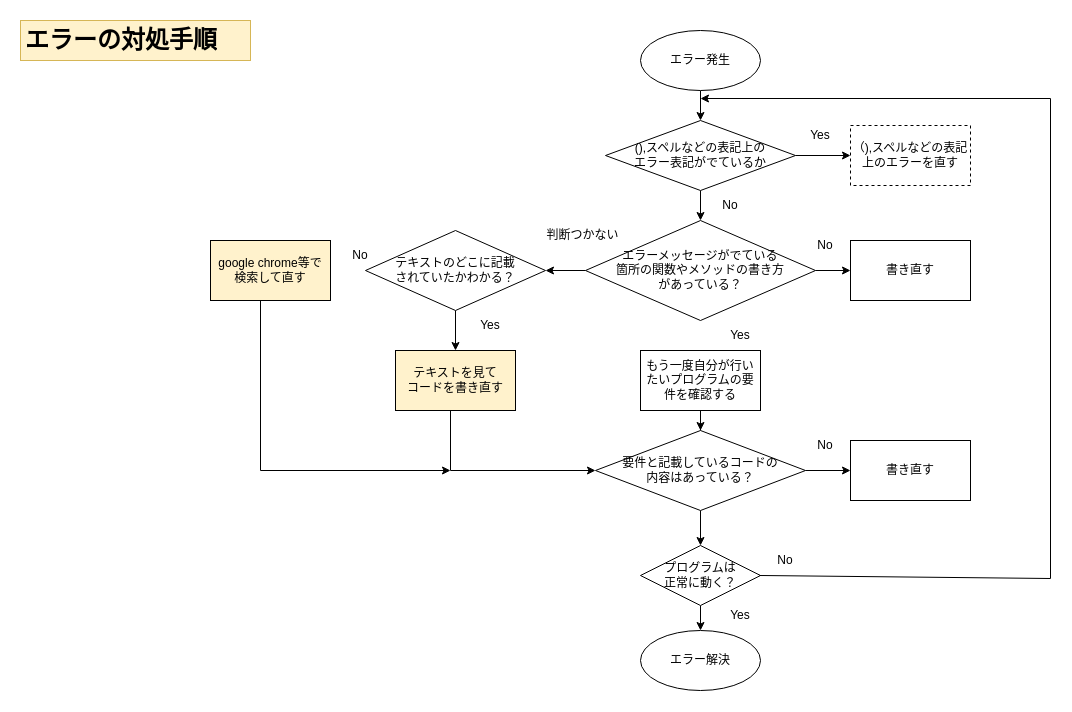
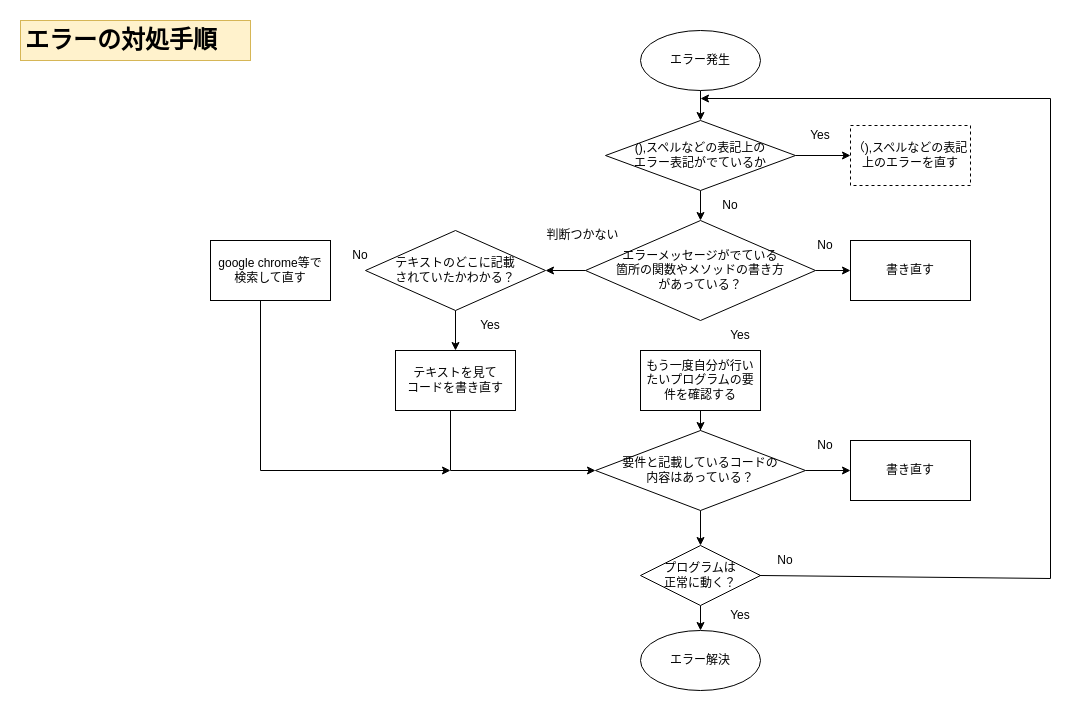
node "google chrome等で 検索して直す": fillcolor #fff2cc -> #ffffff
node "テキストを見てコードを書き直す": fillcolor #fff2cc -> #ffffff
